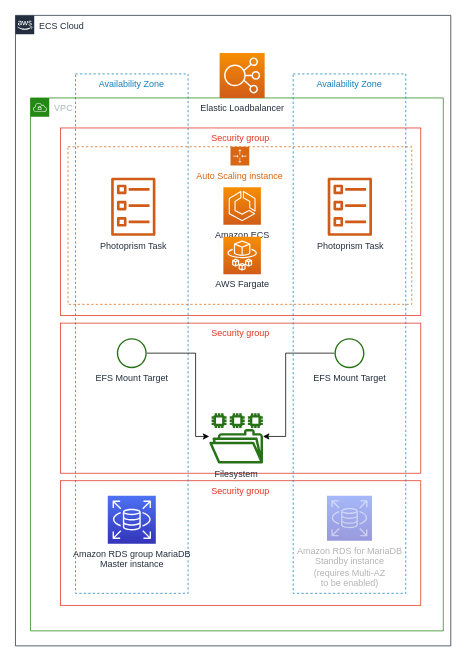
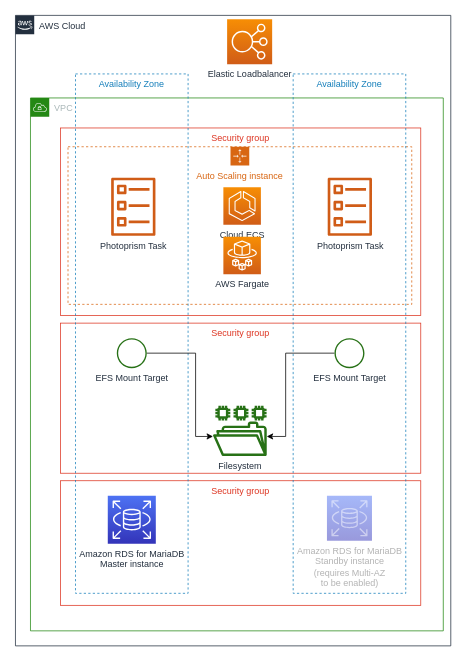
node "ECS Cloud": label "ECS Cloud" -> "AWS Cloud"
node "Elastic Loadbalancer": moved (242, 75) -> (249, 42)
node "Amazon ECS": label "Amazon ECS" -> "Cloud ECS"
node "Filesystem": moved (236, 438) -> (240, 431)
node "Amazon RDS group MariaDB Master instance": label "Amazon RDS group MariaDB Master instance" -> "Amazon RDS for MariaDB Master instance"
